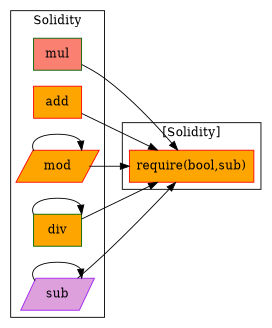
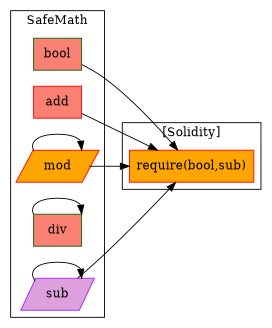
cluster "Solidity": label "Solidity" -> "SafeMath"
node "mul": label "mul" -> "bool"
node "add": fillcolor orange -> salmon
edge "div" -> "require(bool,sub)": removed
node "div": fillcolor orange -> salmon
